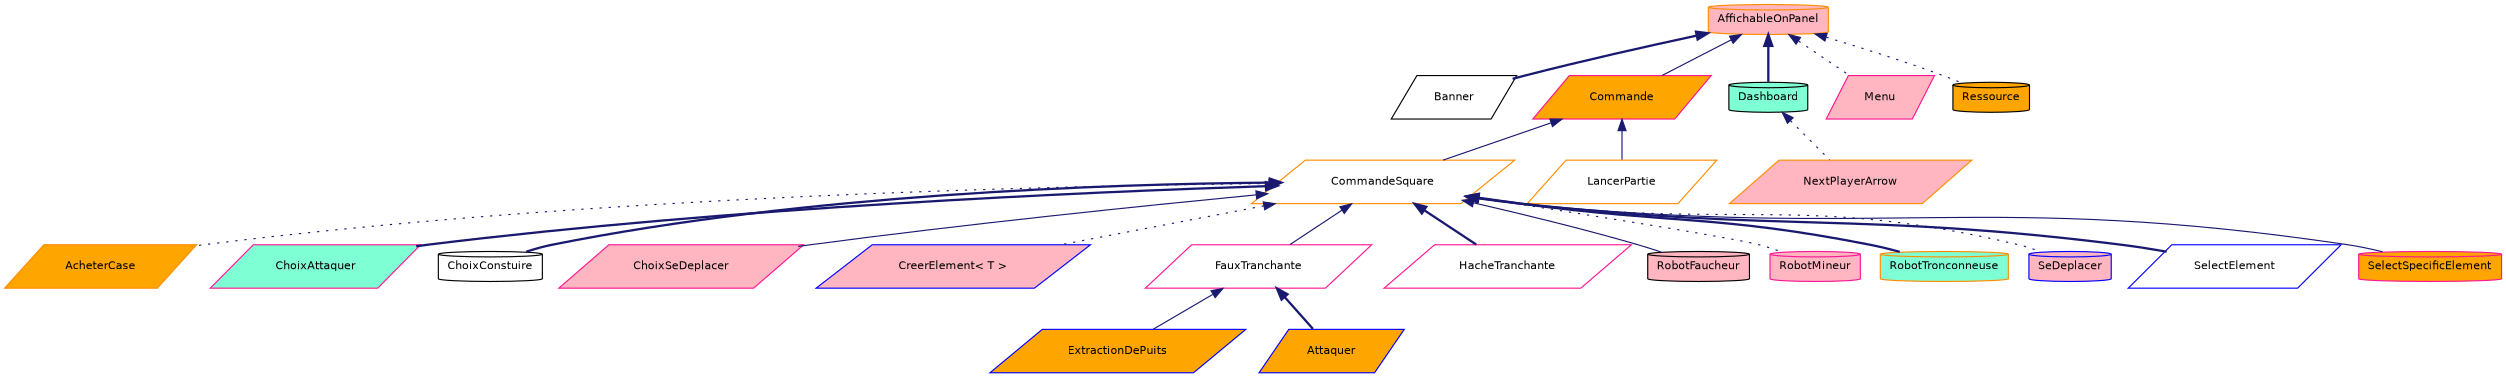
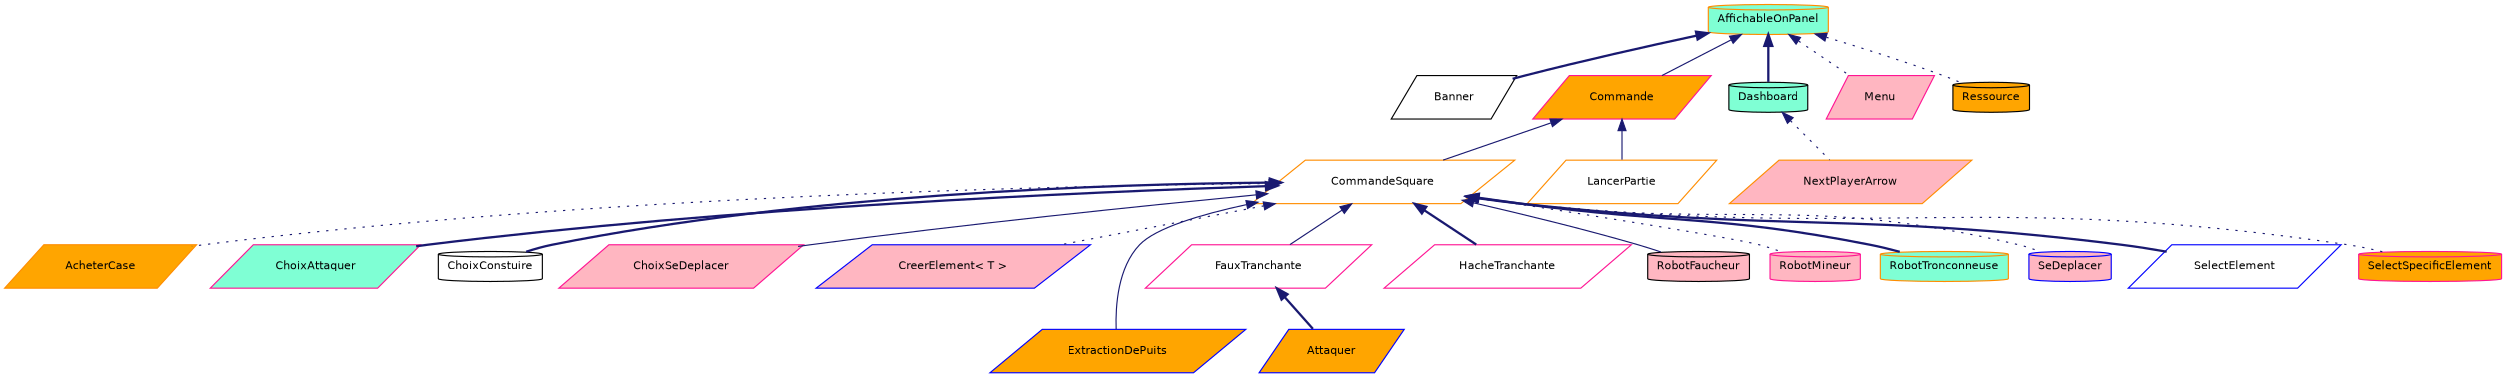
node "AffichableOnPanel": fillcolor lightpink -> aquamarine
edge "SelectSpecificElement" -> "CommandeSquare": style solid -> dotted
edge "ExtractionDePuits" -> "FauxTranchante": now "ExtractionDePuits" -> "CommandeSquare"
